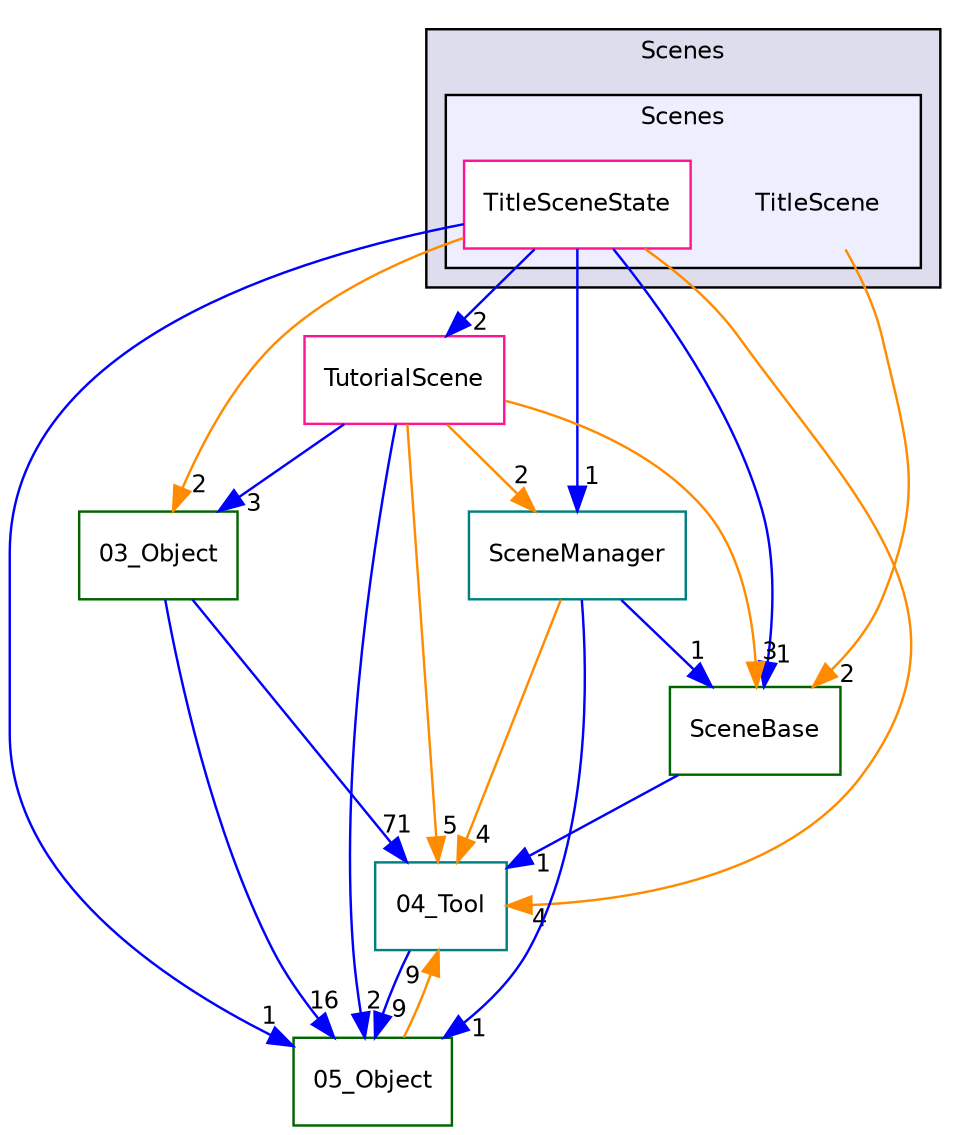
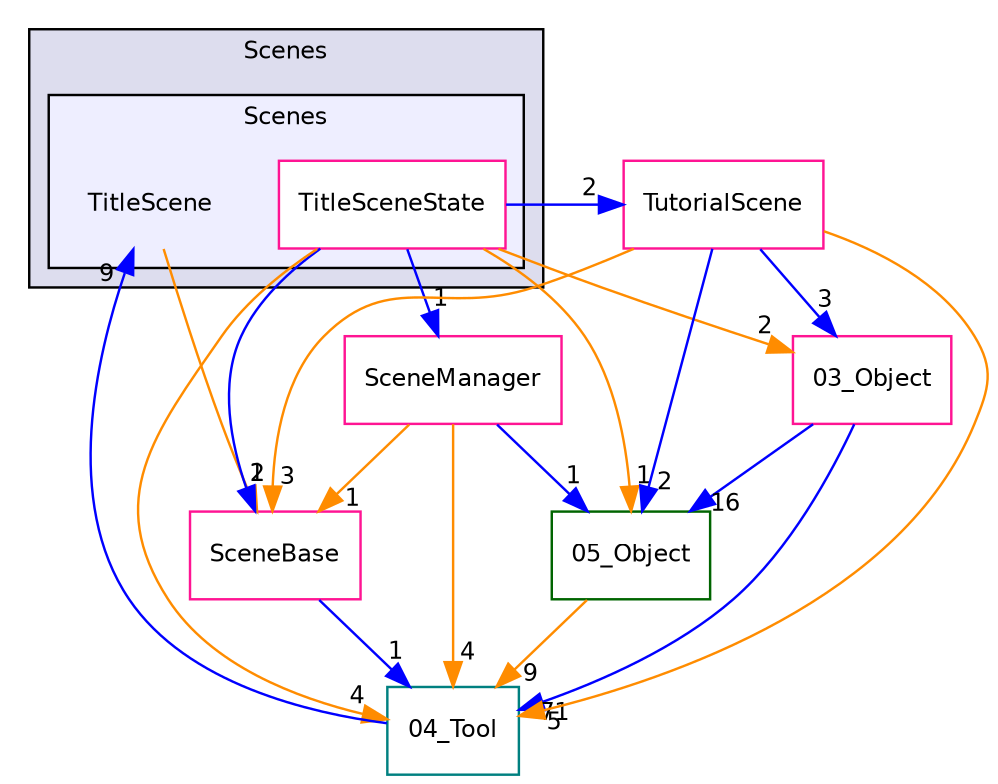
edge "TutorialScene" -> "SceneManager": removed
edge "TitleSceneState" -> "05_Object": color blue -> darkorange
node "03_Object": color darkgreen -> deeppink
node "SceneManager": color teal -> deeppink
edge "SceneManager" -> "SceneBase": color blue -> darkorange
node "SceneBase": color darkgreen -> deeppink
edge "04_Tool" -> "05_Object": now "04_Tool" -> "TitleScene"
